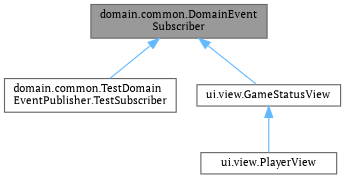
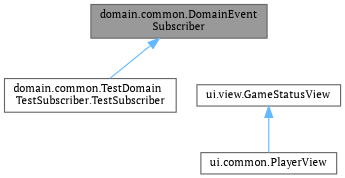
edge "ui.view.GameStatusView" -> "domain.common.DomainEvent Subscriber": removed
node "domain.common.TestDomain EventPublisher.TestSubscriber": label "domain.common.TestDomain EventPublisher.TestSubscriber" -> "domain.common.TestDomain TestSubscriber.TestSubscriber"
node "ui.view.PlayerView": label "ui.view.PlayerView" -> "ui.common.PlayerView"
